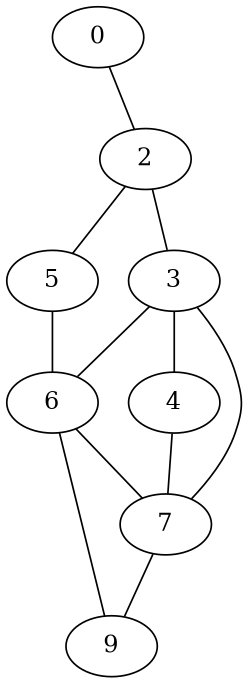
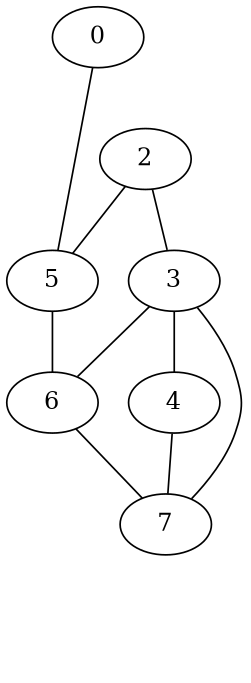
edge "0" -- "2": now "0" -- "5"
node "9": removed
